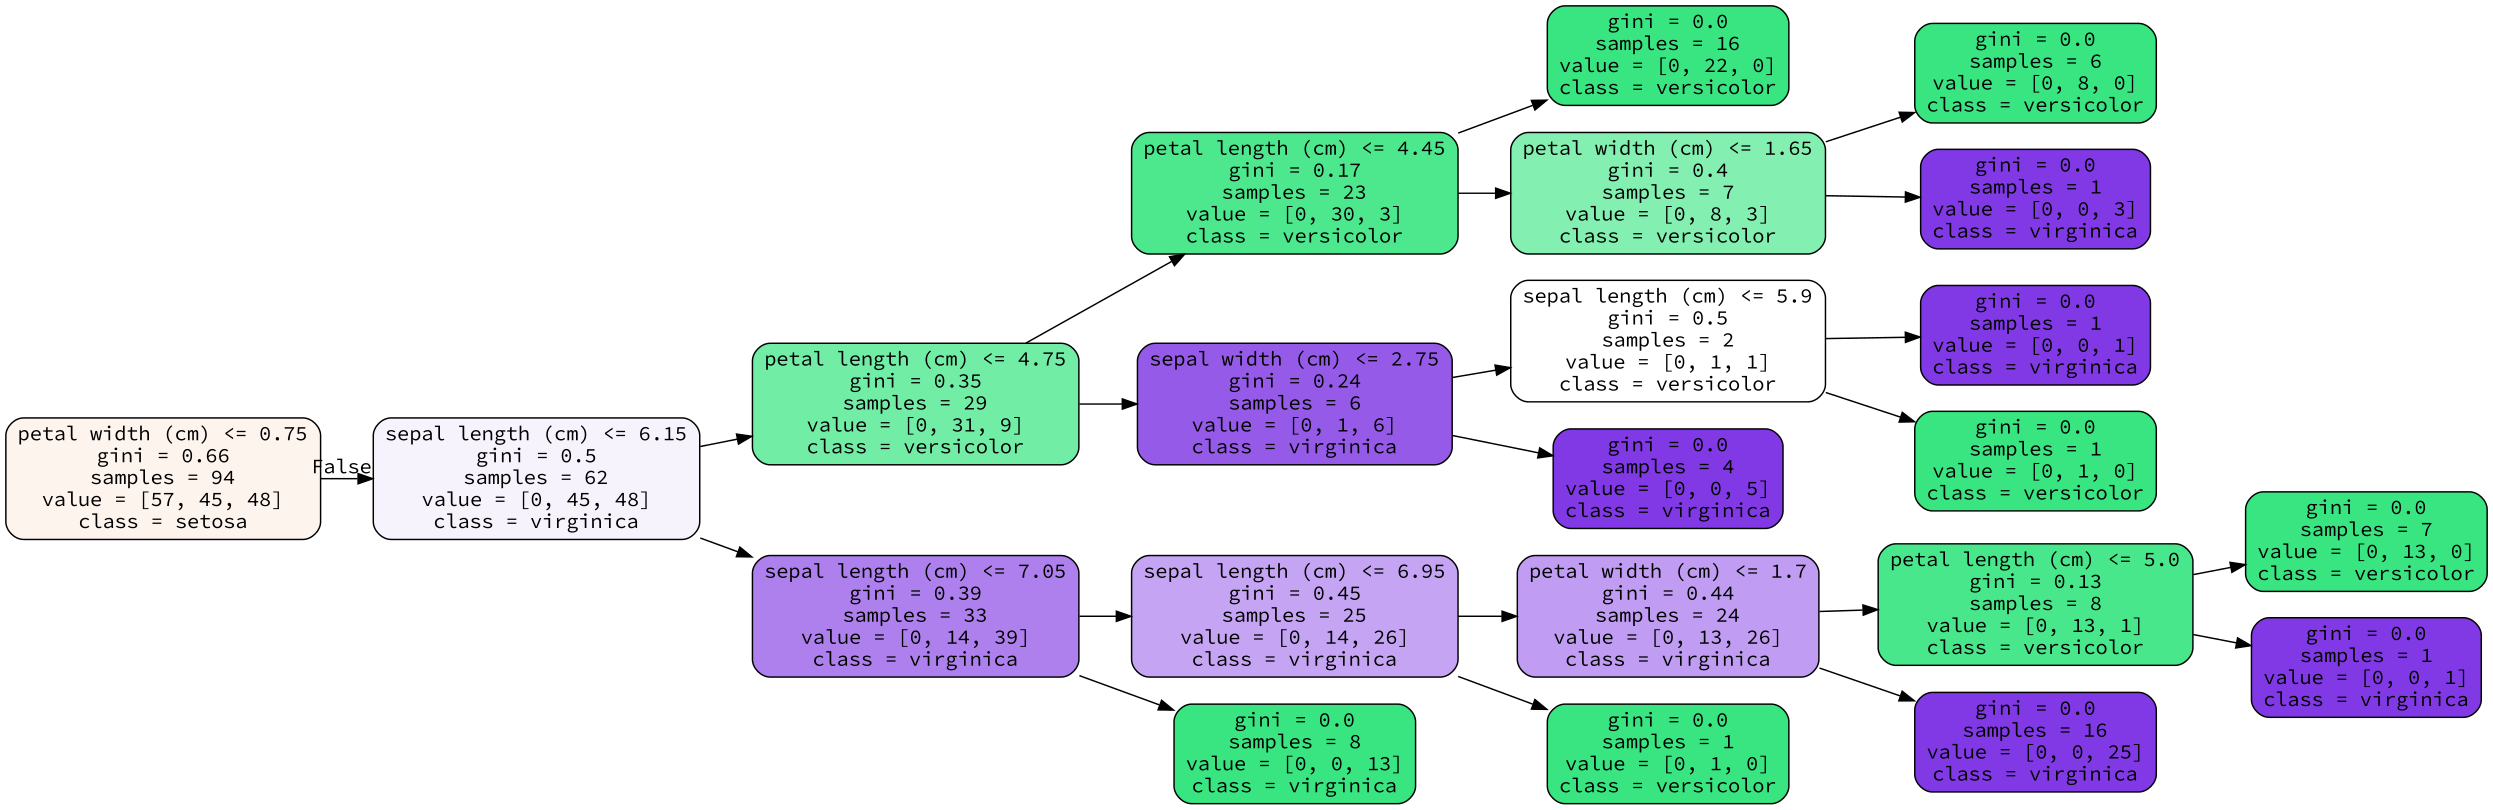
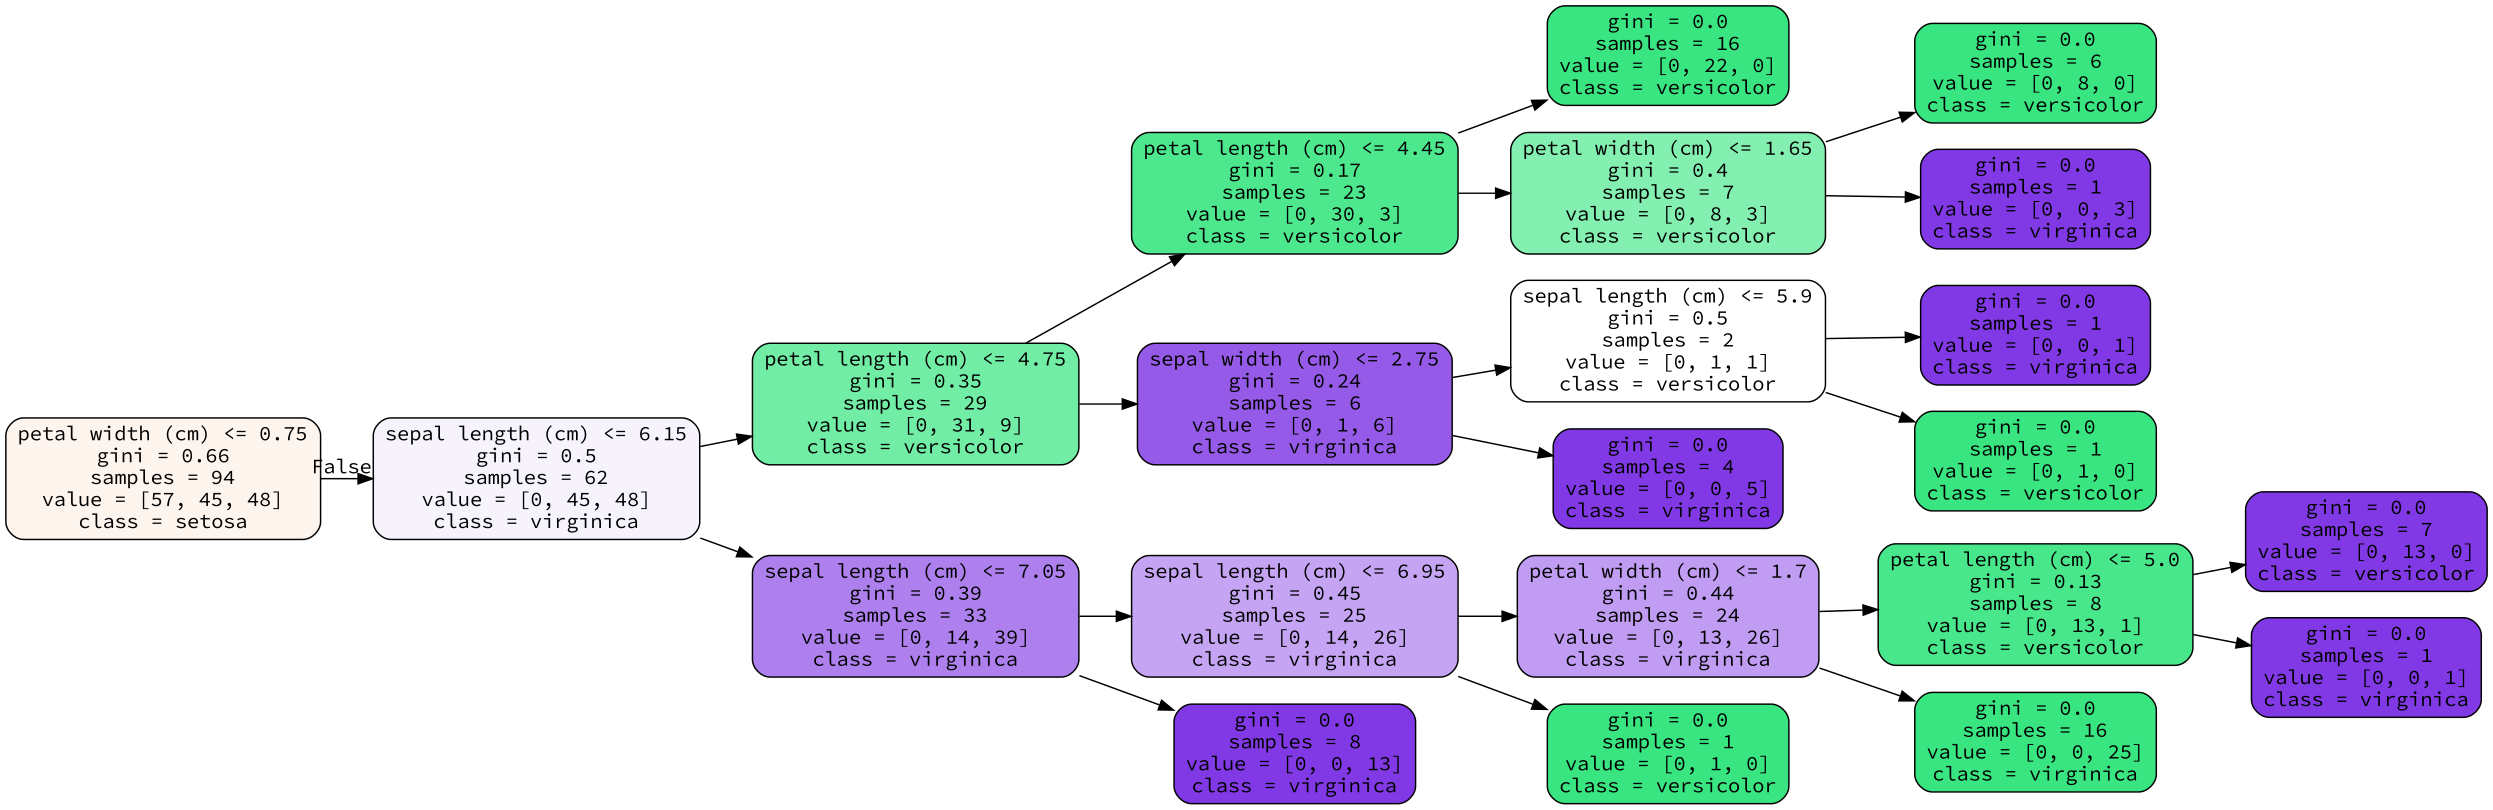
node "gini = 0.0 samples = 7 value = [0, 13, 0] class = versicolor": fillcolor #39e581 -> #8139e5
node "gini = 0.0 samples = 16 value = [0, 0, 25] class = virginica": fillcolor #8139e5 -> #39e581
node "gini = 0.0 samples = 8 value = [0, 0, 13] class = virginica": fillcolor #39e581 -> #8139e5
